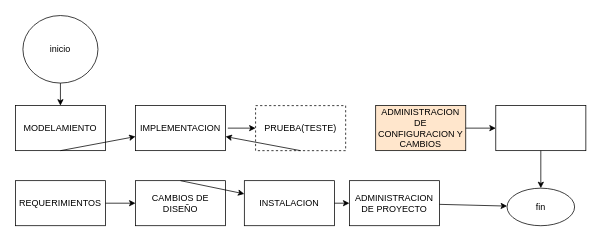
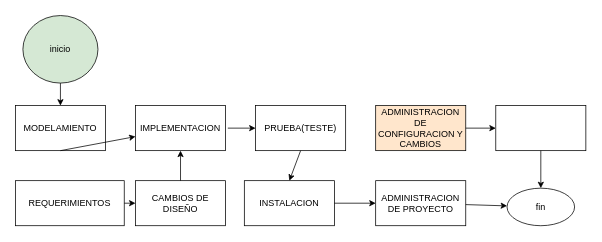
node "inicio": fillcolor #ffffff -> #d5e8d4
node "PRUEBA(TESTE)": style dashed -> solid
edge "PRUEBA(TESTE)" -> "IMPLEMENTACION": now "PRUEBA(TESTE)" -> "INSTALACION"
edge "CAMBIOS DE DISEÑO" -> "INSTALACION": now "CAMBIOS DE DISEÑO" -> "IMPLEMENTACION"
node "REQUERIMIENTOS": size 90x45 -> 109x45
node "ADMINISTRACION DE PROYECTO": moved (394, 203) -> (420, 203)
